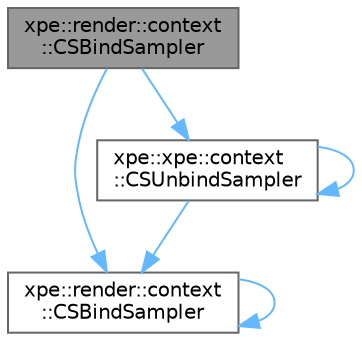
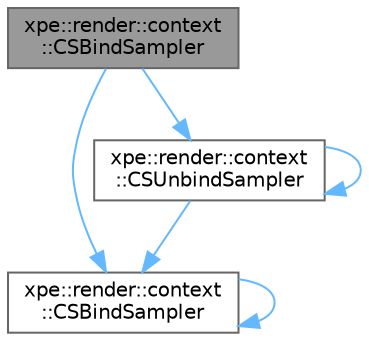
node "xpe::xpe::context ::CSUnbindSampler": label "xpe::xpe::context ::CSUnbindSampler" -> "xpe::render::context ::CSUnbindSampler"
